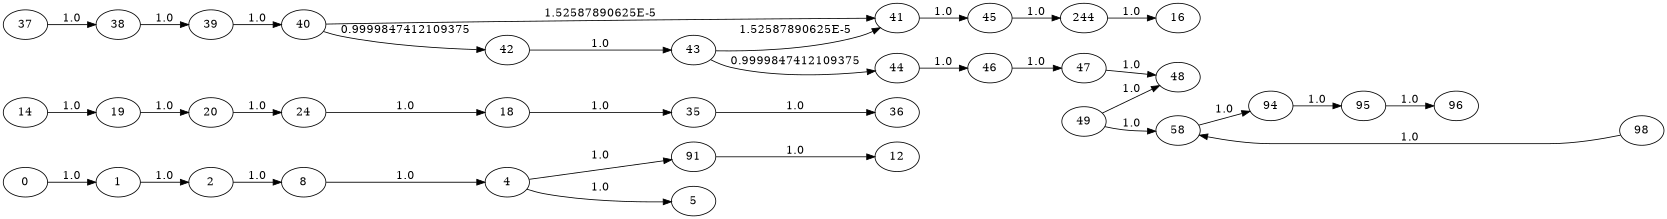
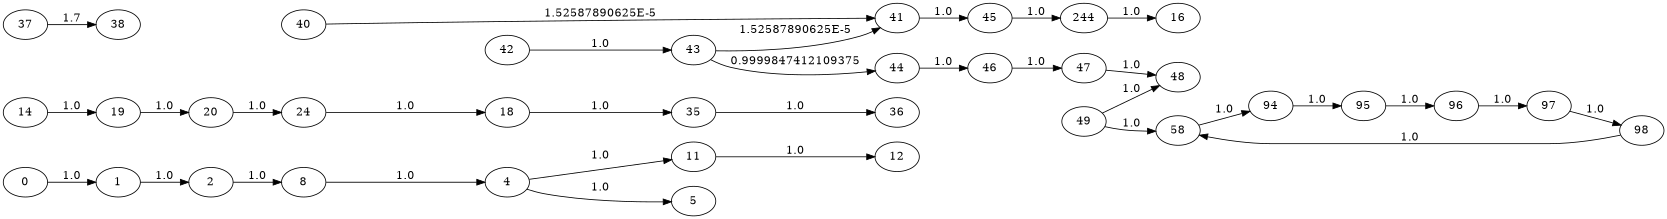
edge "37" -> "38": label "1.0" -> "1.7"
node "39": removed
edge "40" -> "42": removed, label "0.9999847412109375"
node "97": added
node "91": label "91" -> "11"
